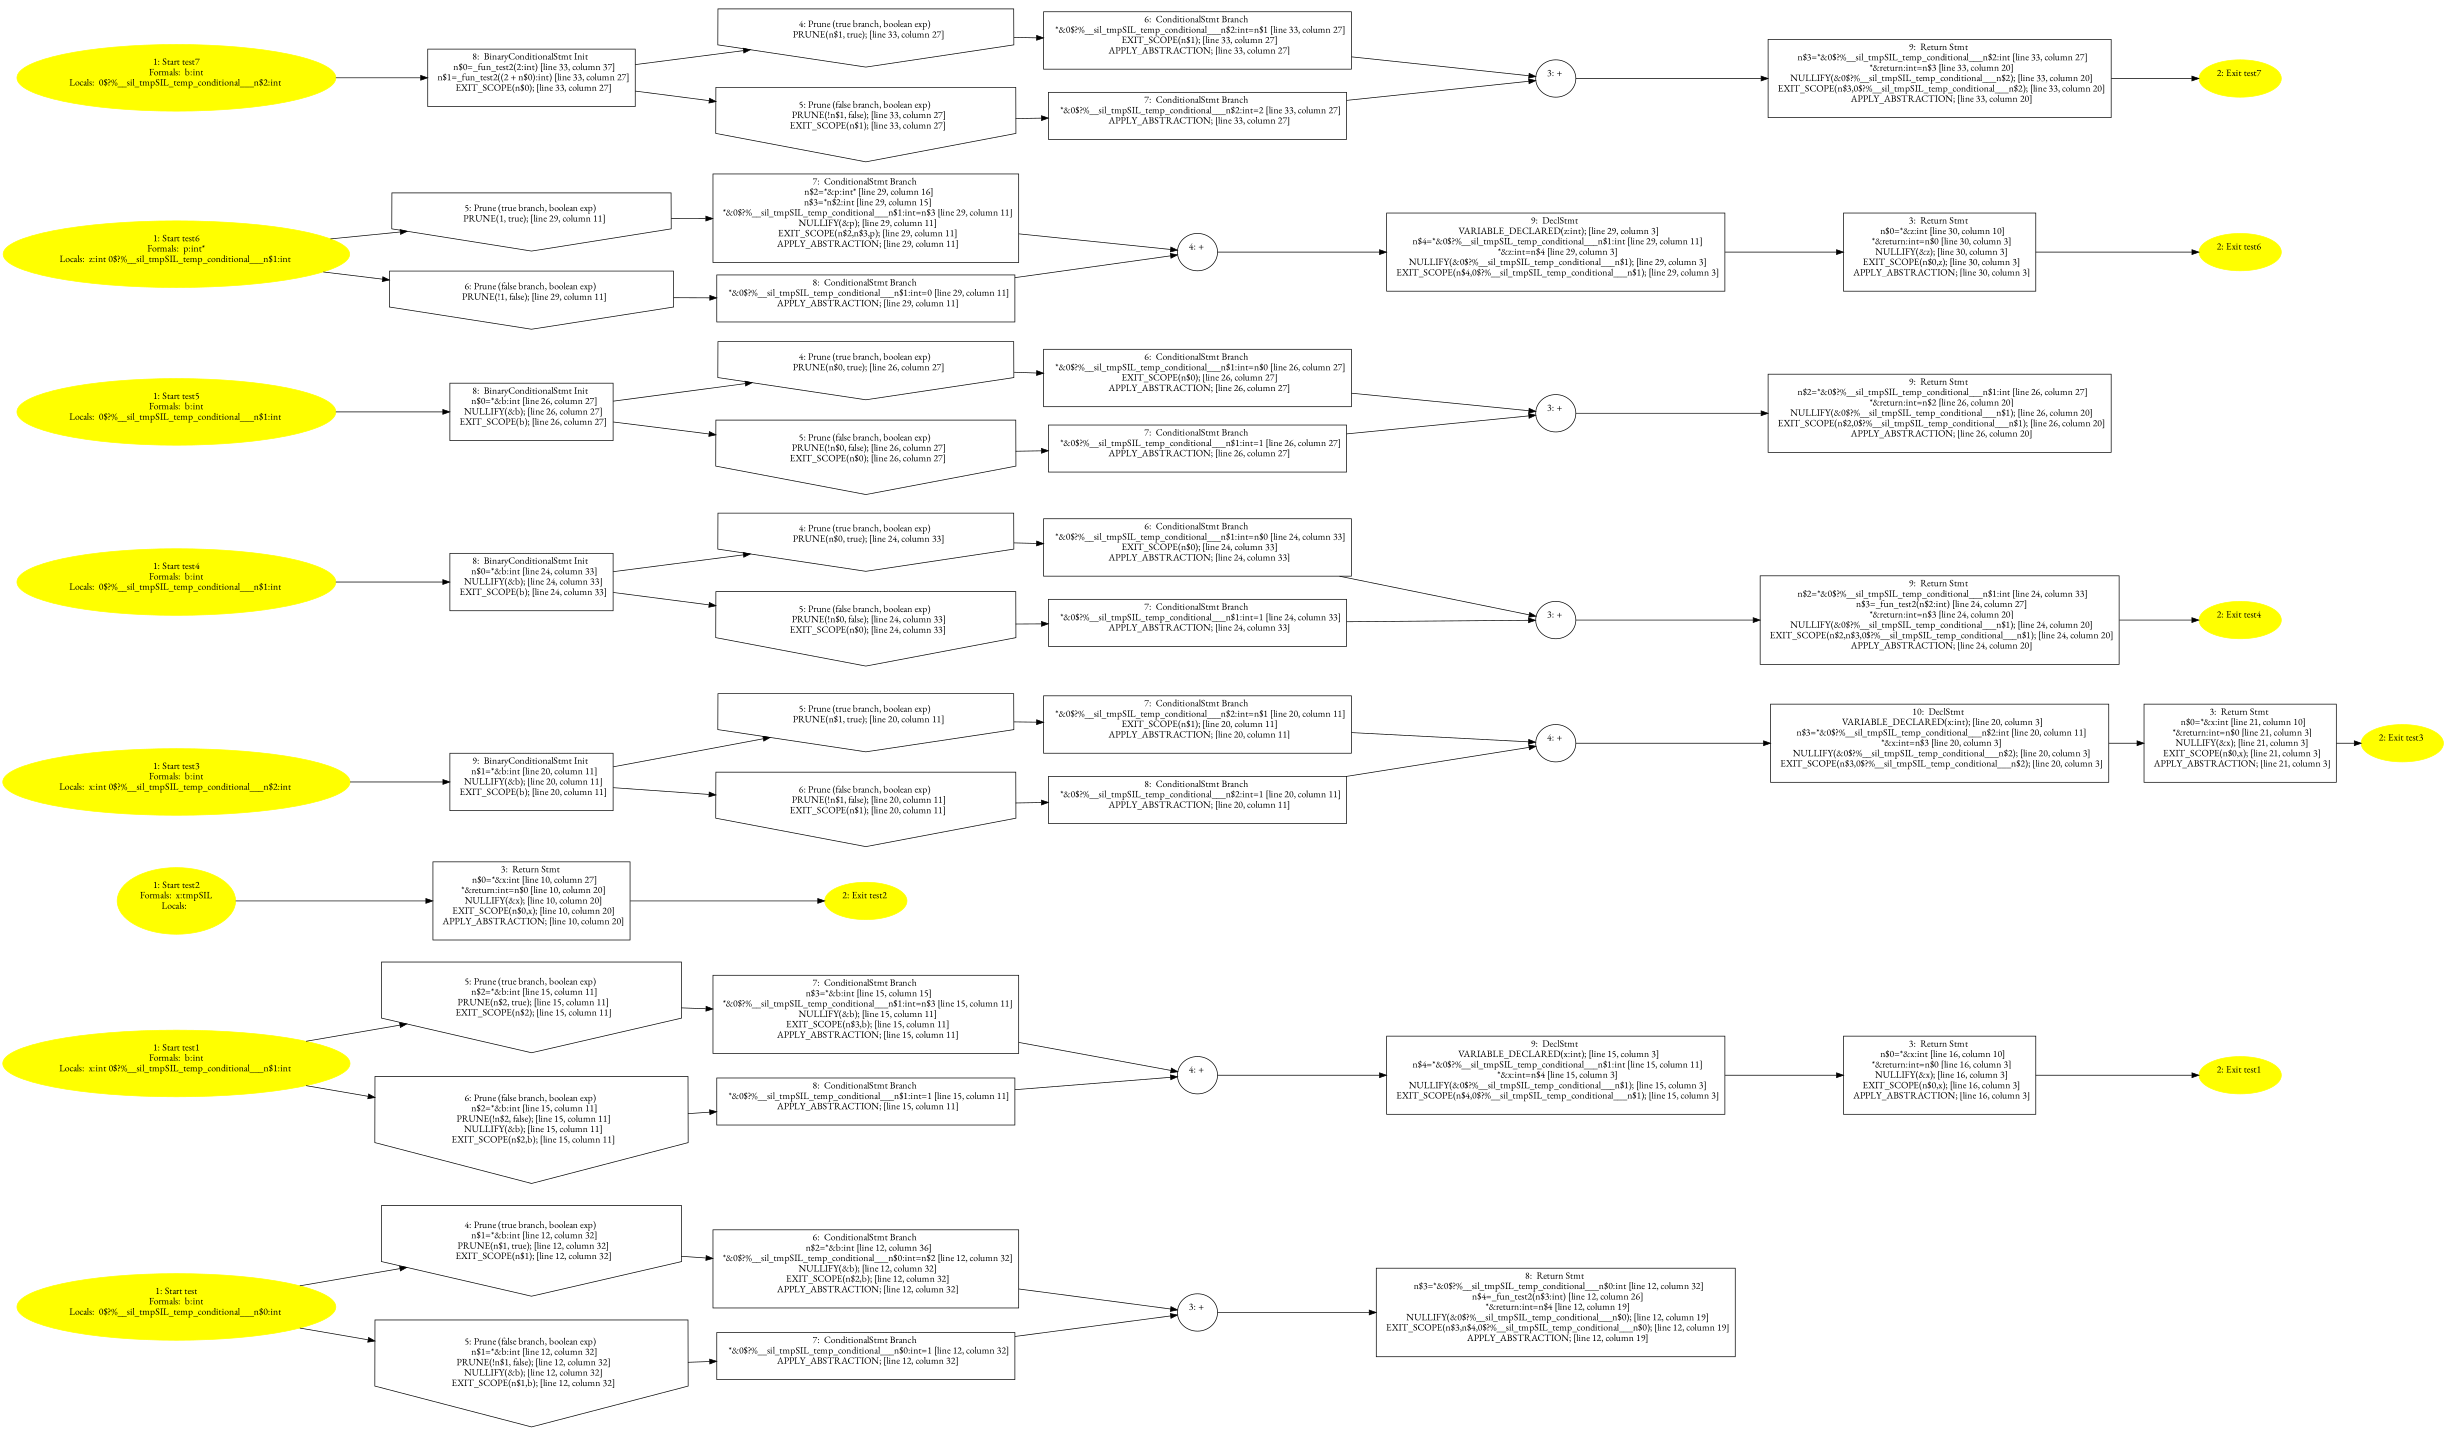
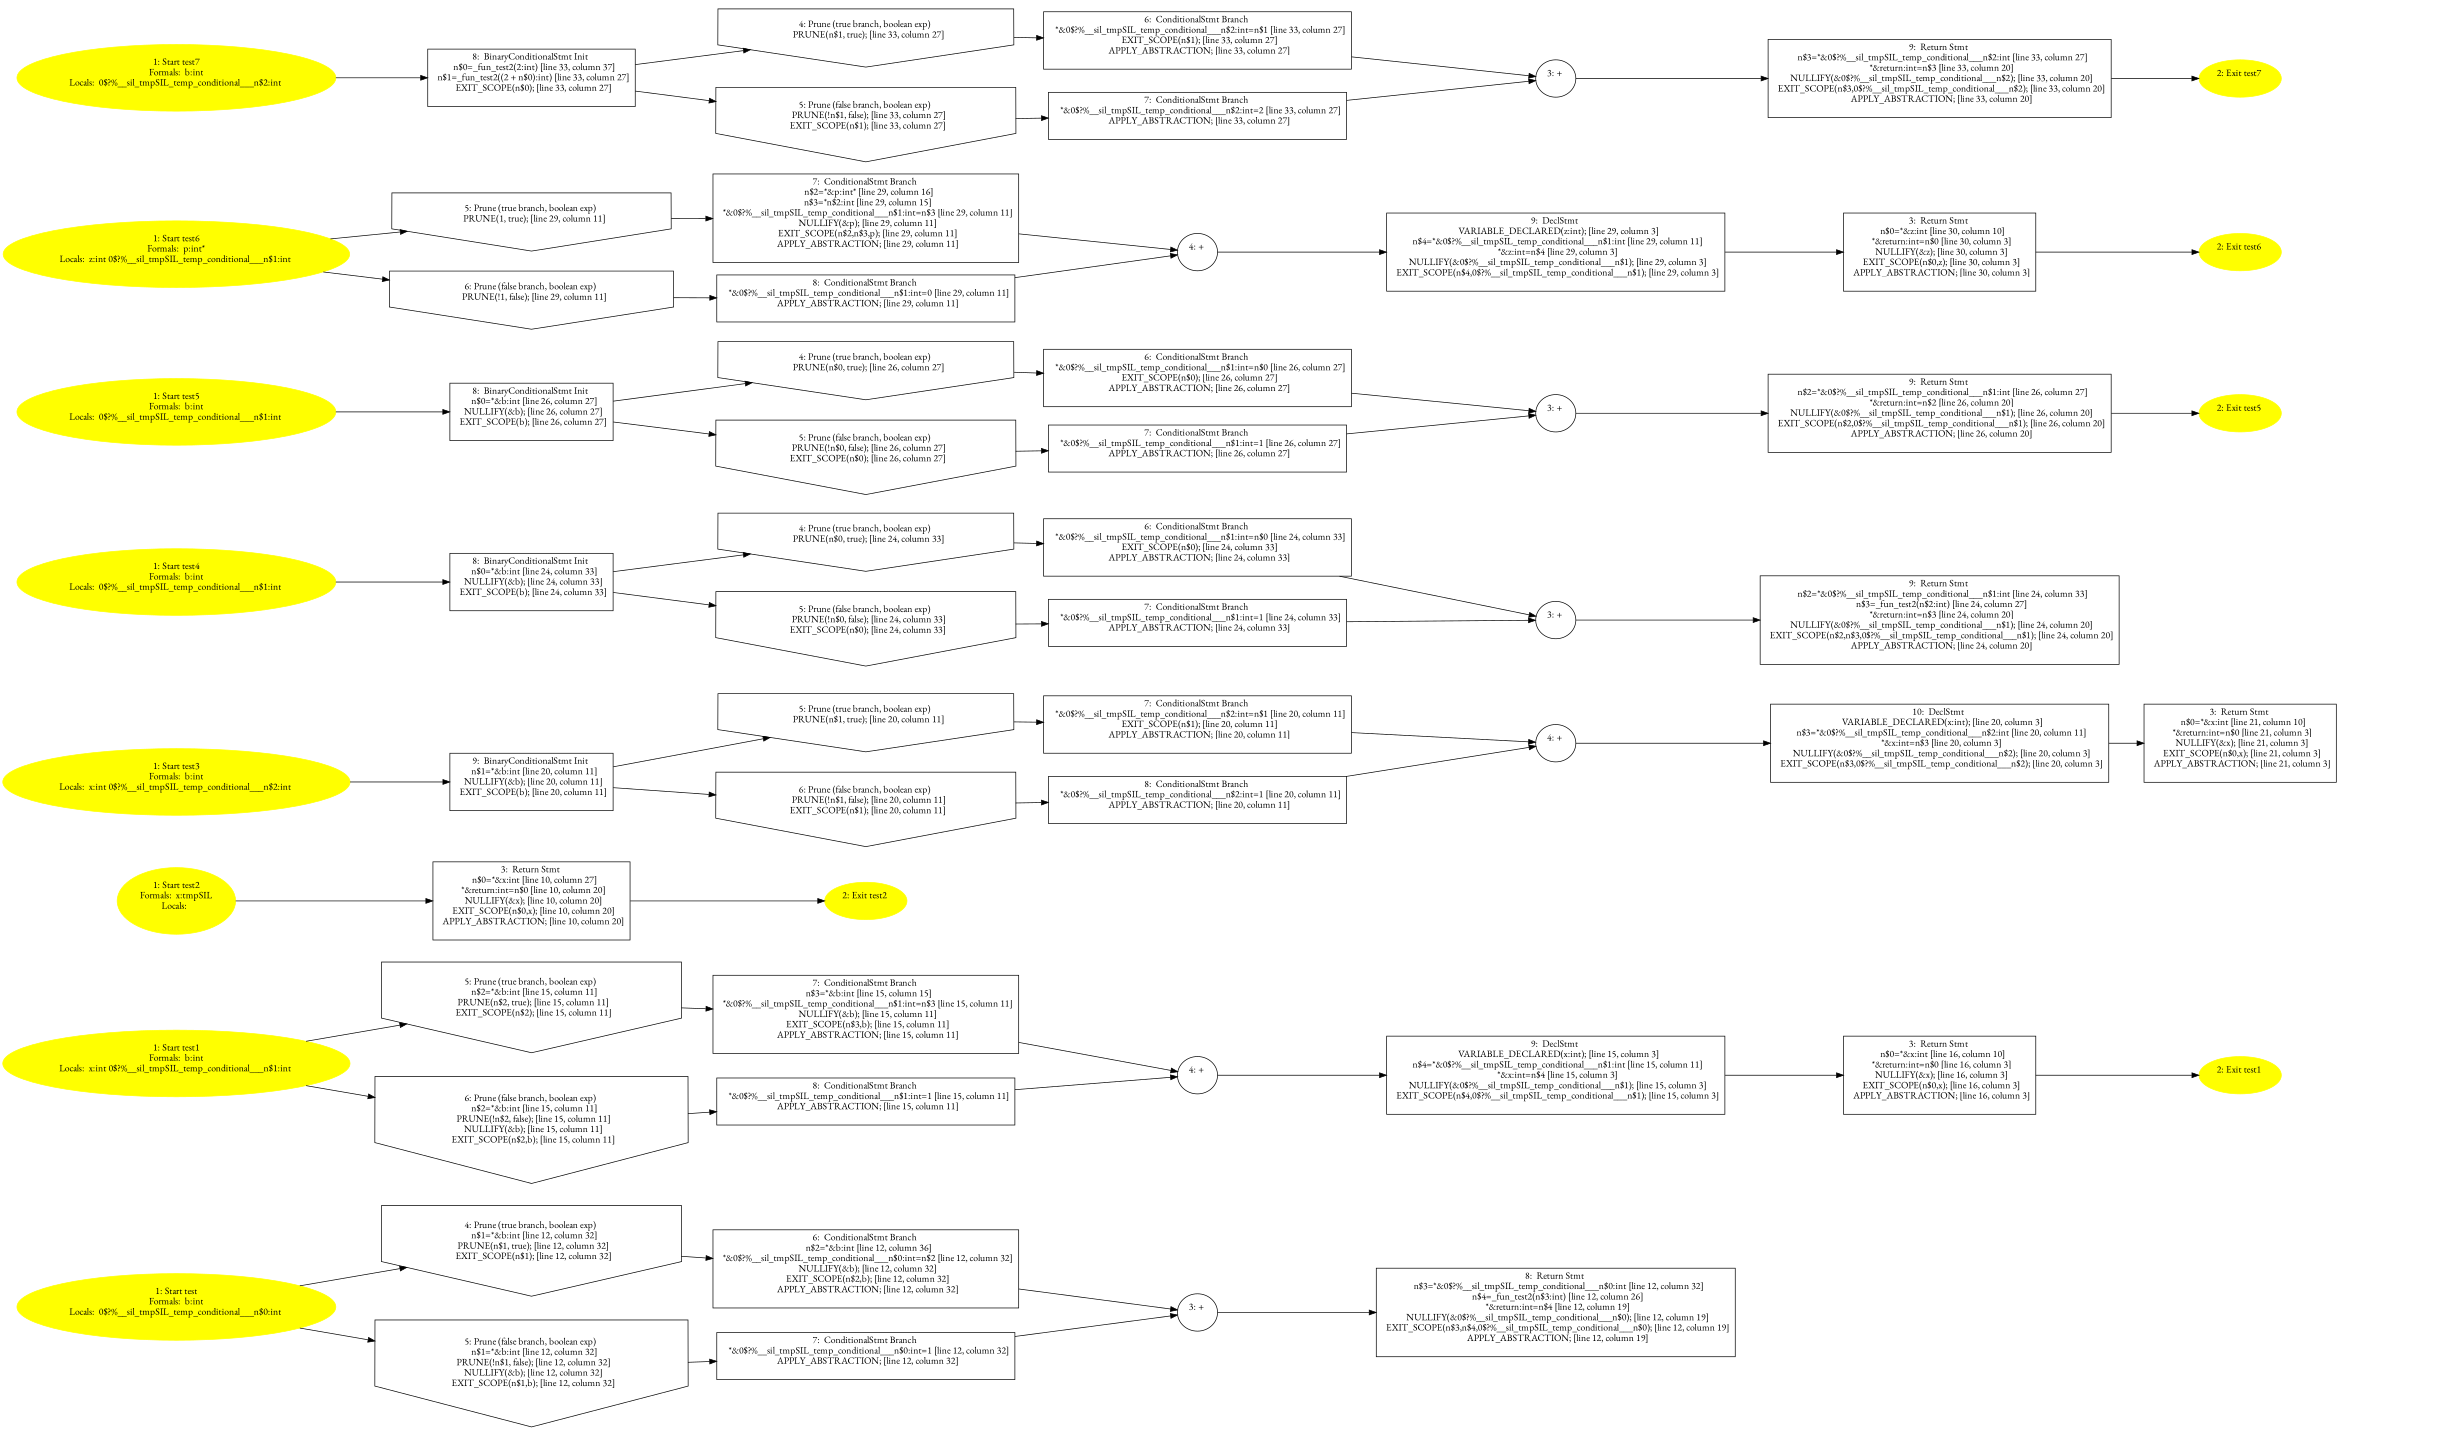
node "2: Exit test5": added
node "2: Exit test4": removed
node "2: Exit test3": removed
